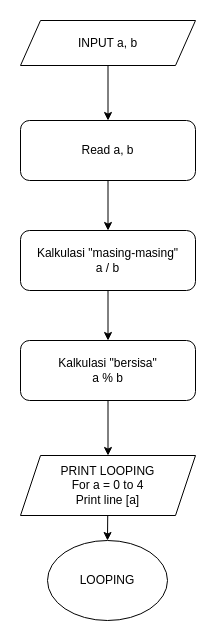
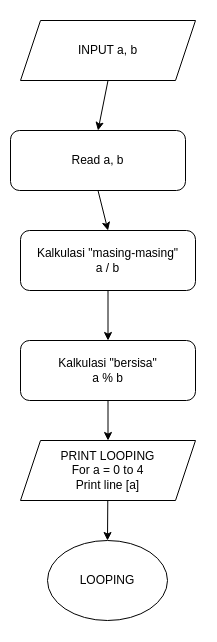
node "INPUT a, b": size 175x45 -> 175x60
node "Read a, b": moved (108, 151) -> (98, 161)
node "PRINT LOOPING For a = 0 to 4 Print line [a]": moved (108, 486) -> (108, 471)
